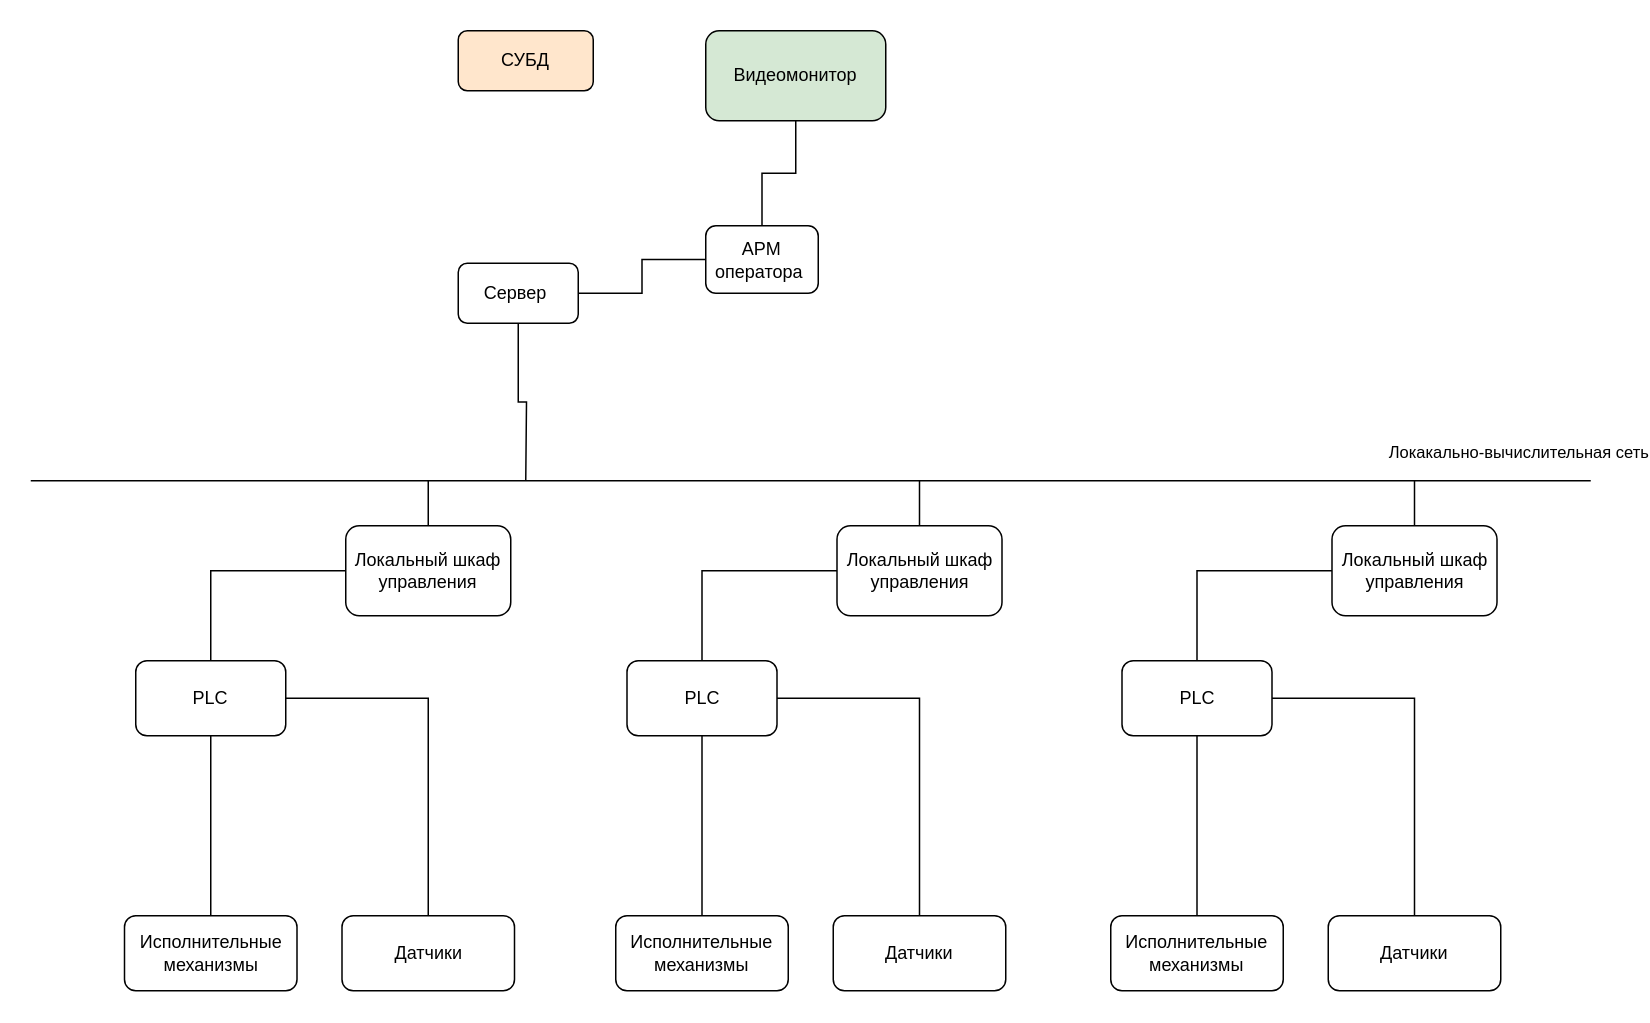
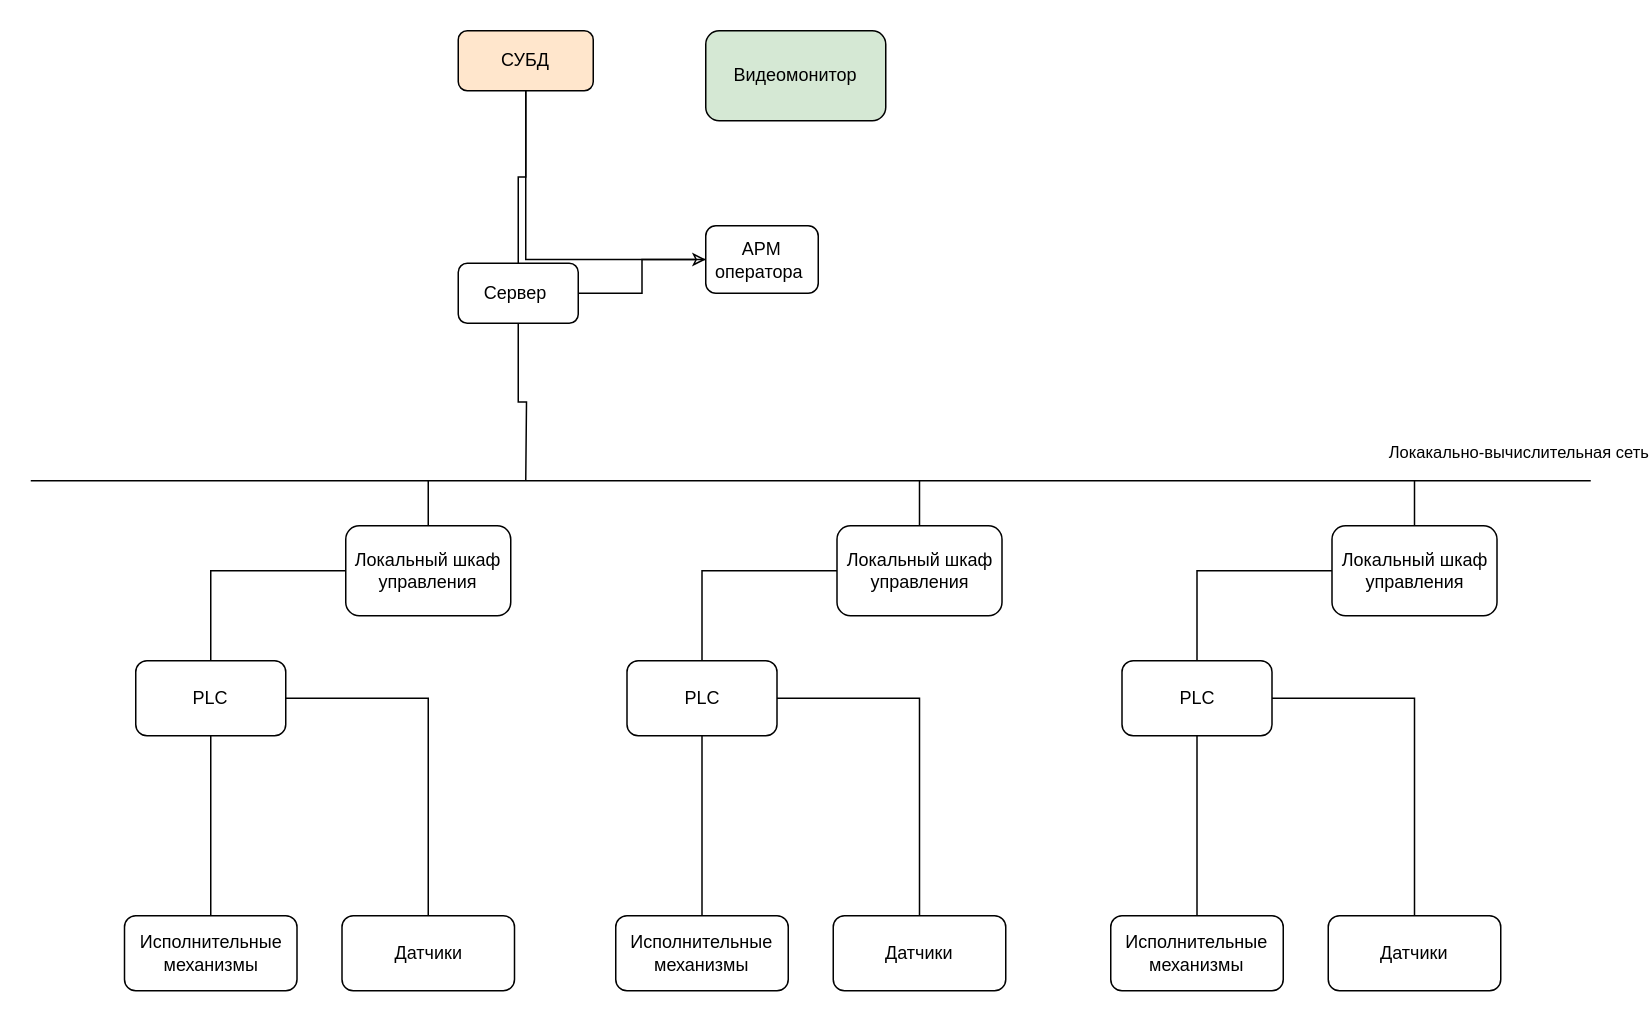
edge "Видеомонитор" -- "АРМ оператора": now "СУБД" -- "АРМ оператора"
edge "СУБД" -- "Сервер": added
edge "АРМ оператора" -- "Сервер": arrowhead none -> classic
